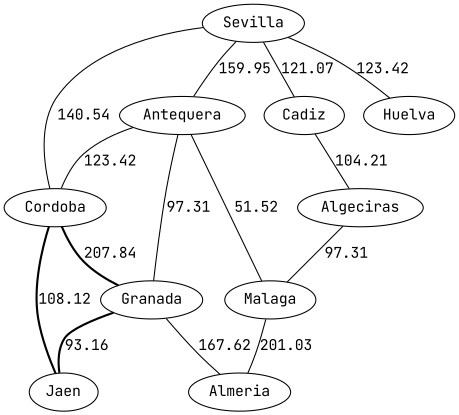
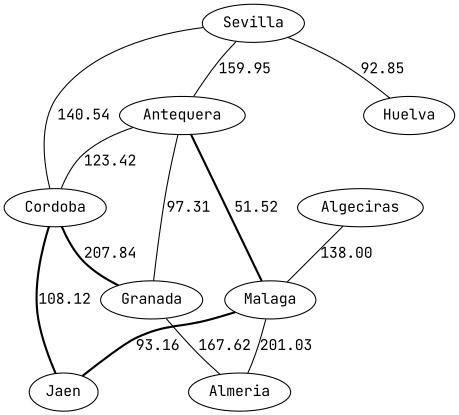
edge "Sevilla" -- "Huelva": label "123.42" -> "92.85"
node "Cadiz": removed
edge "Antequera" -- "Malaga": style solid -> bold
edge "Algeciras" -- "Malaga": label "97.31" -> "138.00"
edge "Granada" -- "Jaen": now "Malaga" -- "Jaen"
